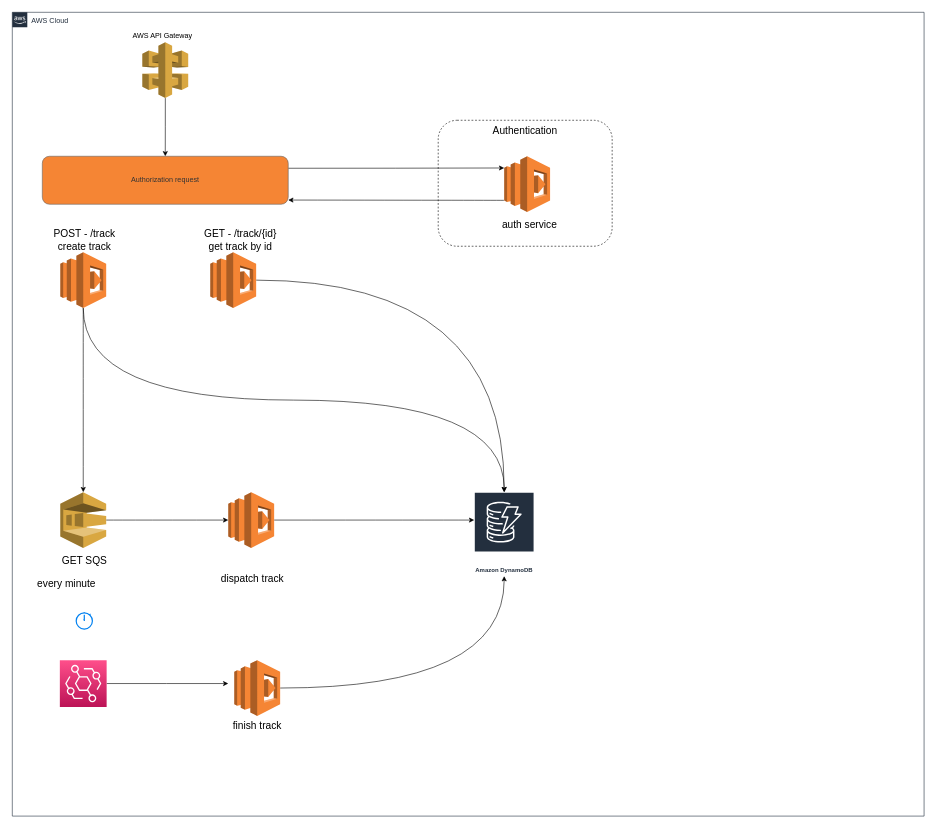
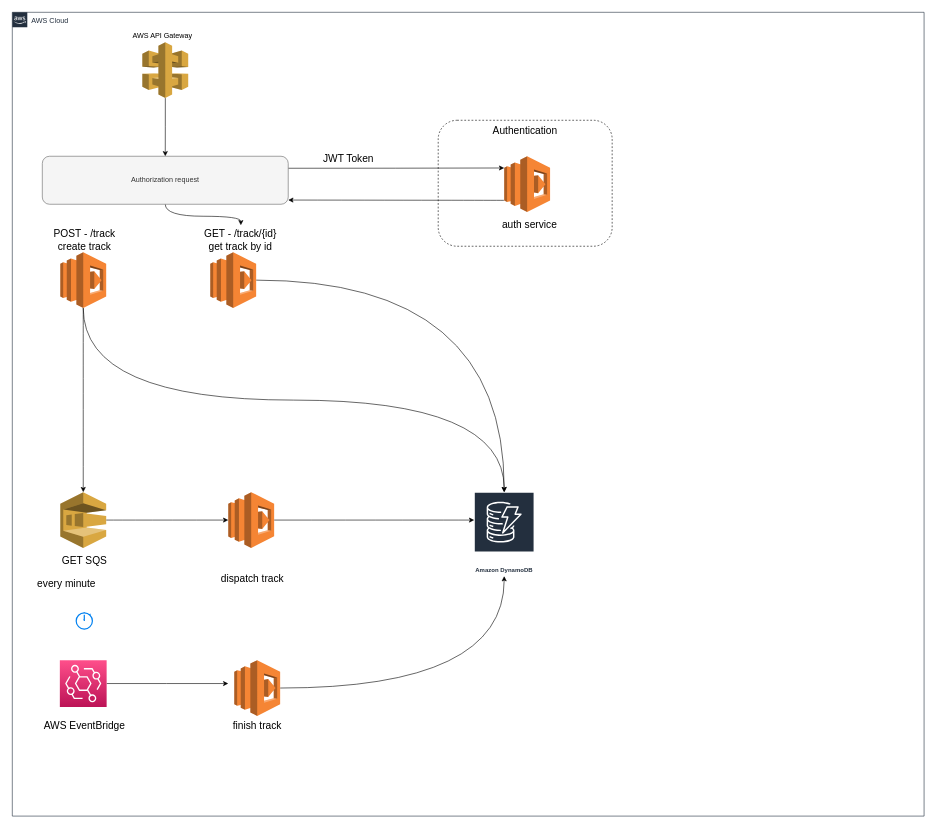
node "JWT Token": added
node "Authorization request": fillcolor #f58534 -> #f5f5f5
edge "Authorization request" -> "GET - /track/{id} get track by id": added
node "AWS EventBridge": added
